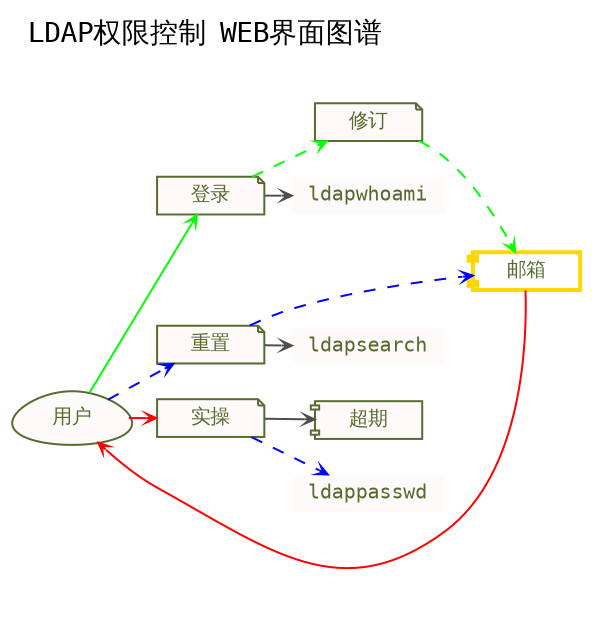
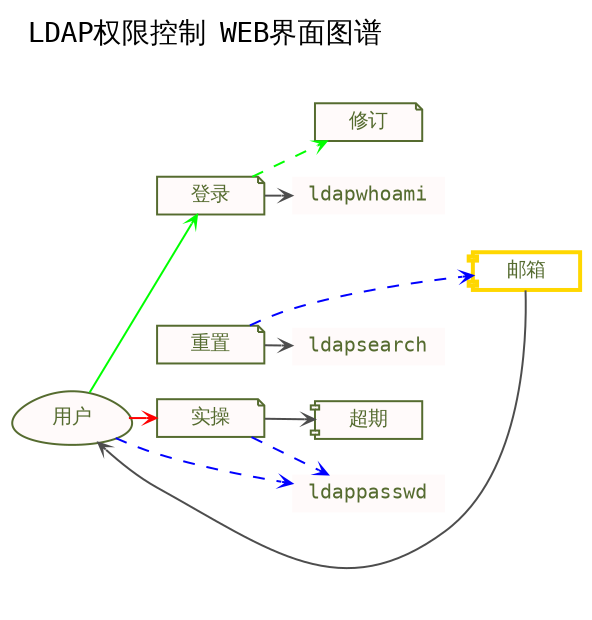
edge "修订" -> "邮箱": removed
edge "用户" -> "重置": now "用户" -> "ldappasswd"
edge "邮箱" -> "用户": color red -> gray30
